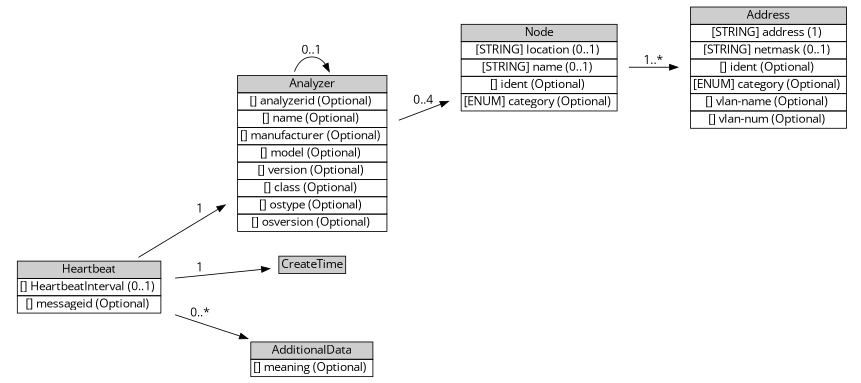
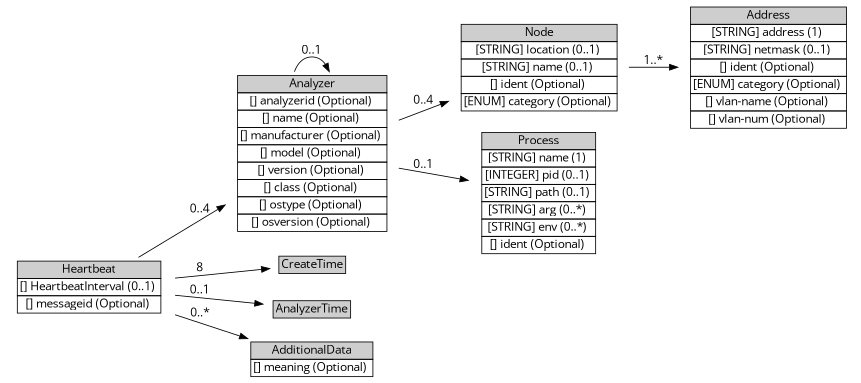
node "Process": added
edge "Heartbeat" -> "Analyzer": label "1" -> "0..4"
edge "Heartbeat" -> "CreateTime": label "1" -> "8"
node "AnalyzerTime": added
